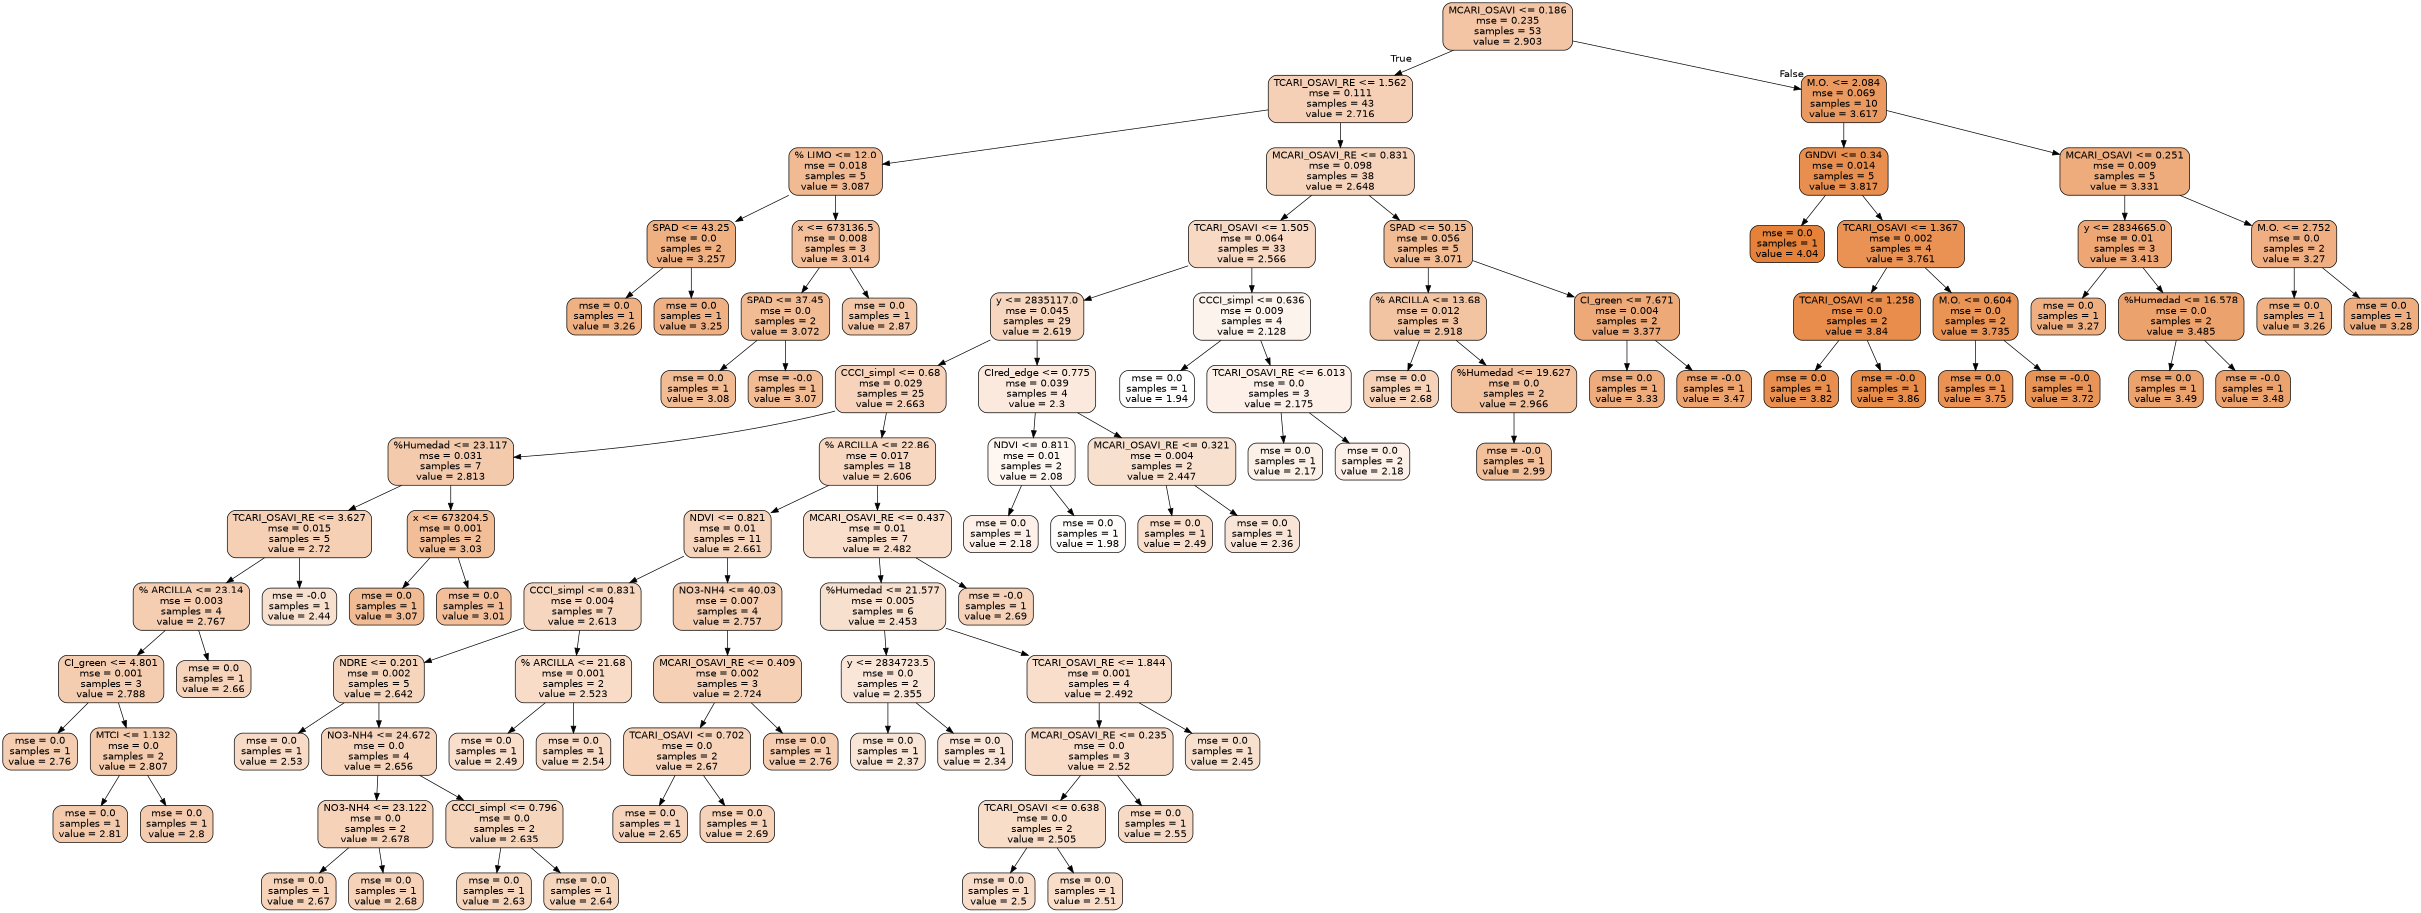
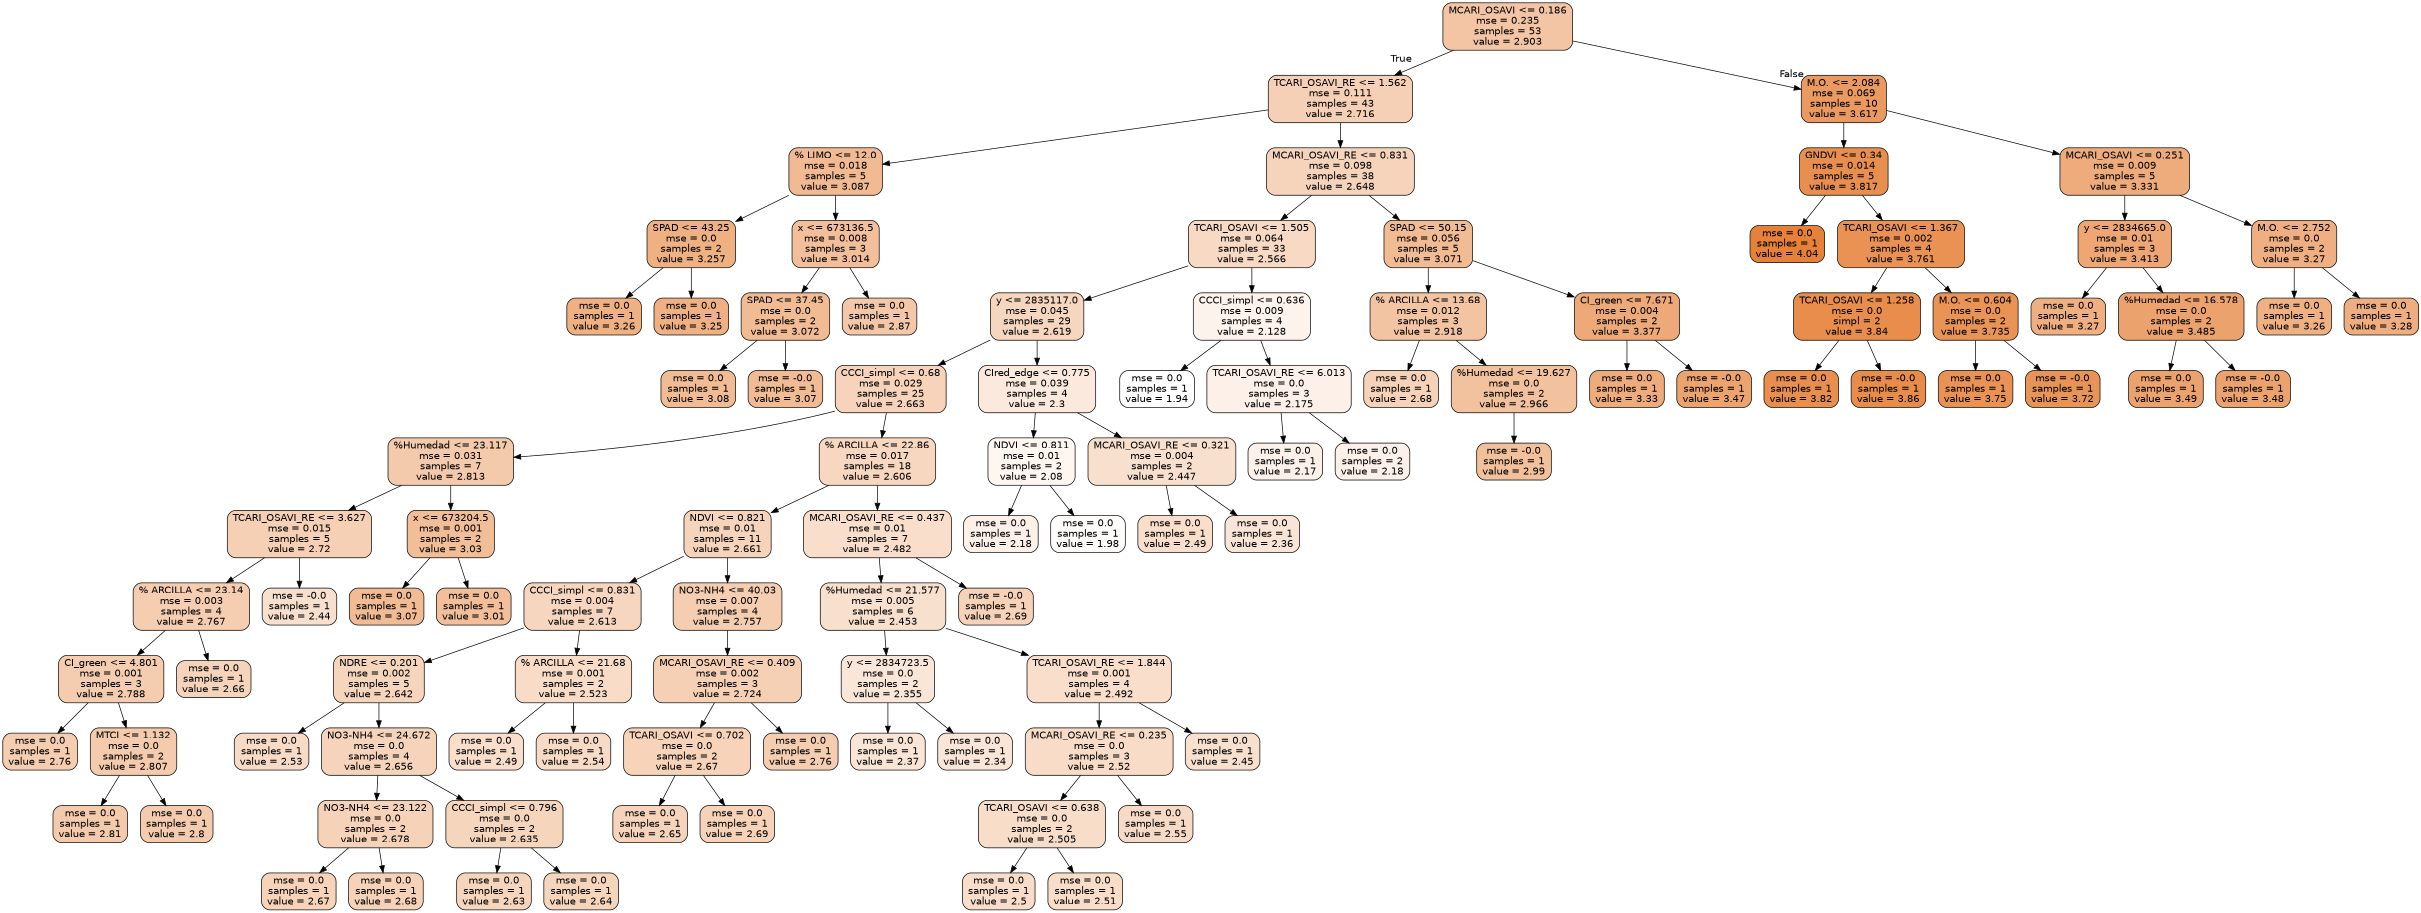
node "TCARI_OSAVI <= 1.258 mse = 0.0 samples = 2 value = 3.84": label "TCARI_OSAVI <= 1.258 mse = 0.0 samples = 2 value = 3.84" -> "TCARI_OSAVI <= 1.258 mse = 0.0 simpl = 2 value = 3.84"
